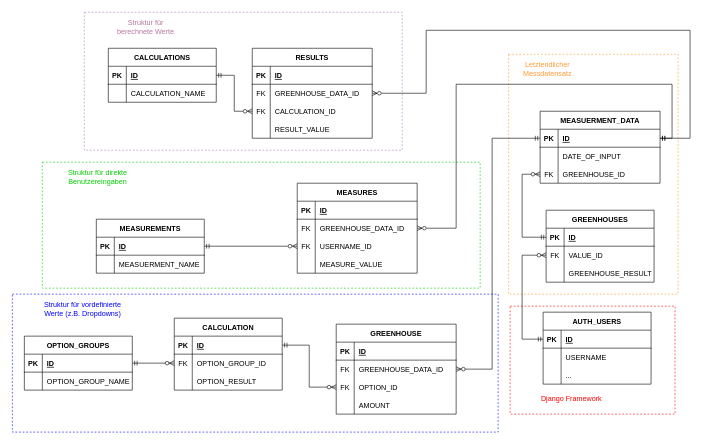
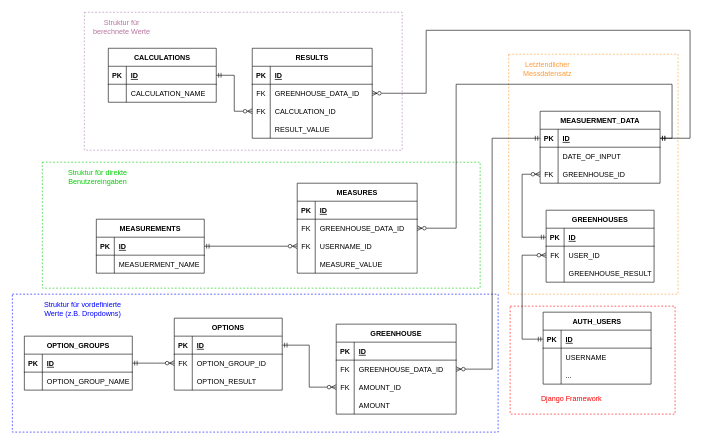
node "Struktur für berechnete Werte": moved (146, 27) -> (122, 27)
node "VALUE_ID": label "VALUE_ID" -> "USER_ID"
node "CALCULATION": label "CALCULATION" -> "OPTIONS"
node "OPTION_ID": label "OPTION_ID" -> "AMOUNT_ID"
